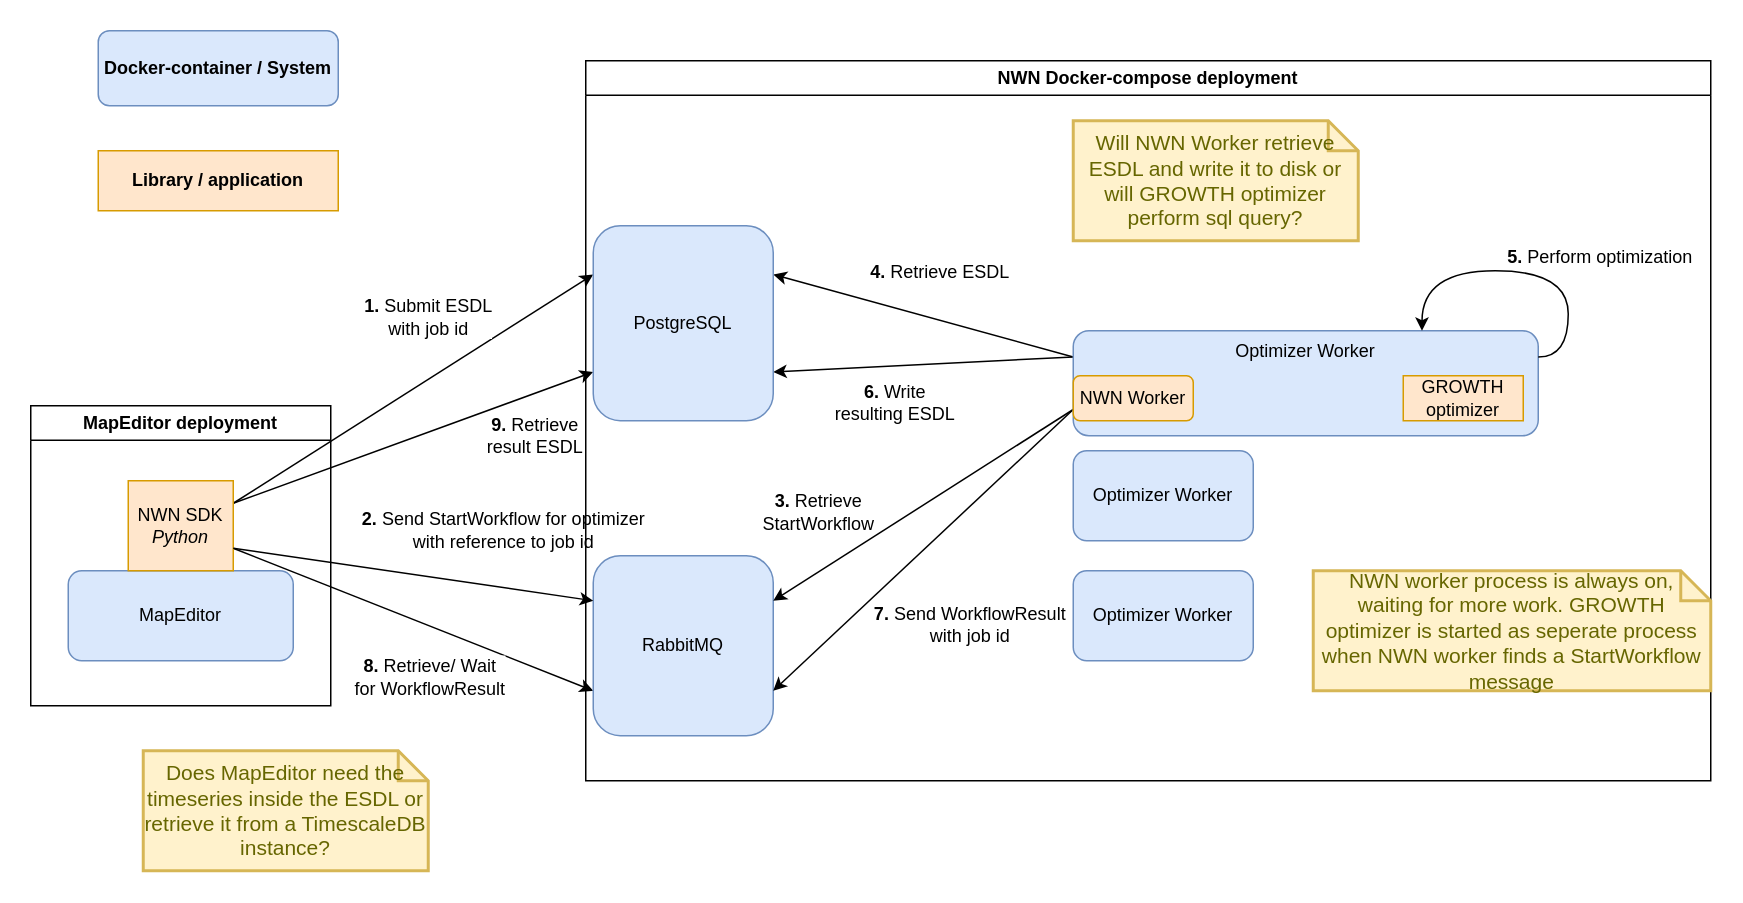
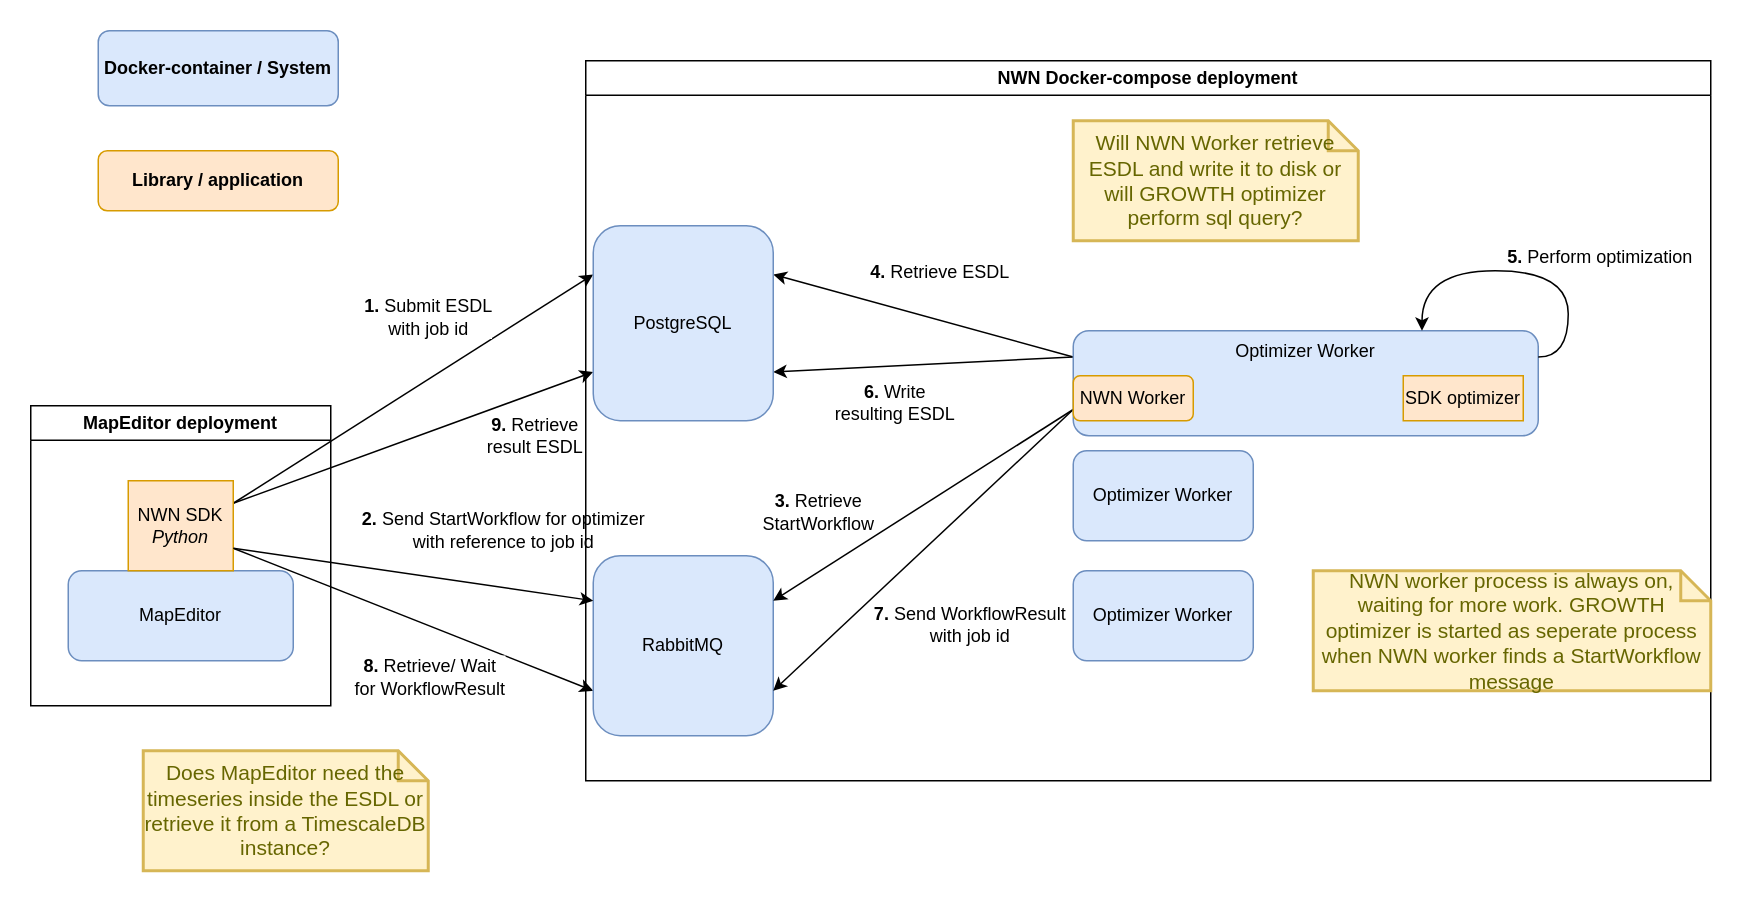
node "Library / application": shape rectangle -> rounded rectangle
node "GROWTH optimizer": label "GROWTH optimizer" -> "SDK optimizer"
